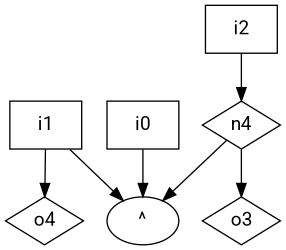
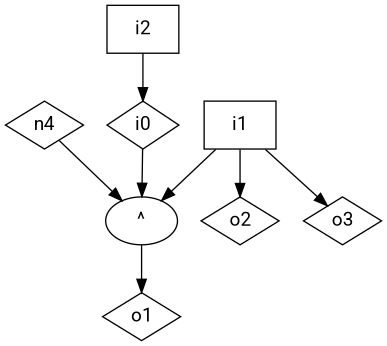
edge "i2" -> "n4": now "i2" -> "i0"
node "i0": shape box -> diamond
edge "n4" -> "o3": now "i1" -> "o3"
node "o4": label "o4" -> "o2"
node "o1": added
